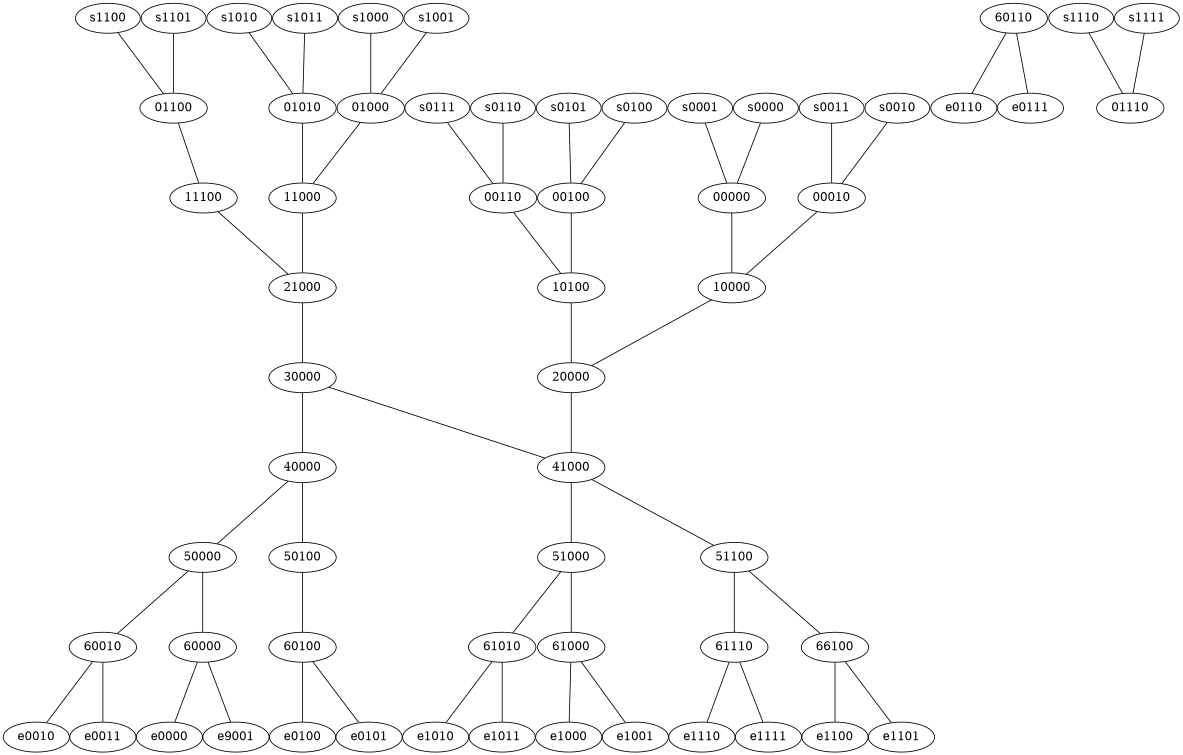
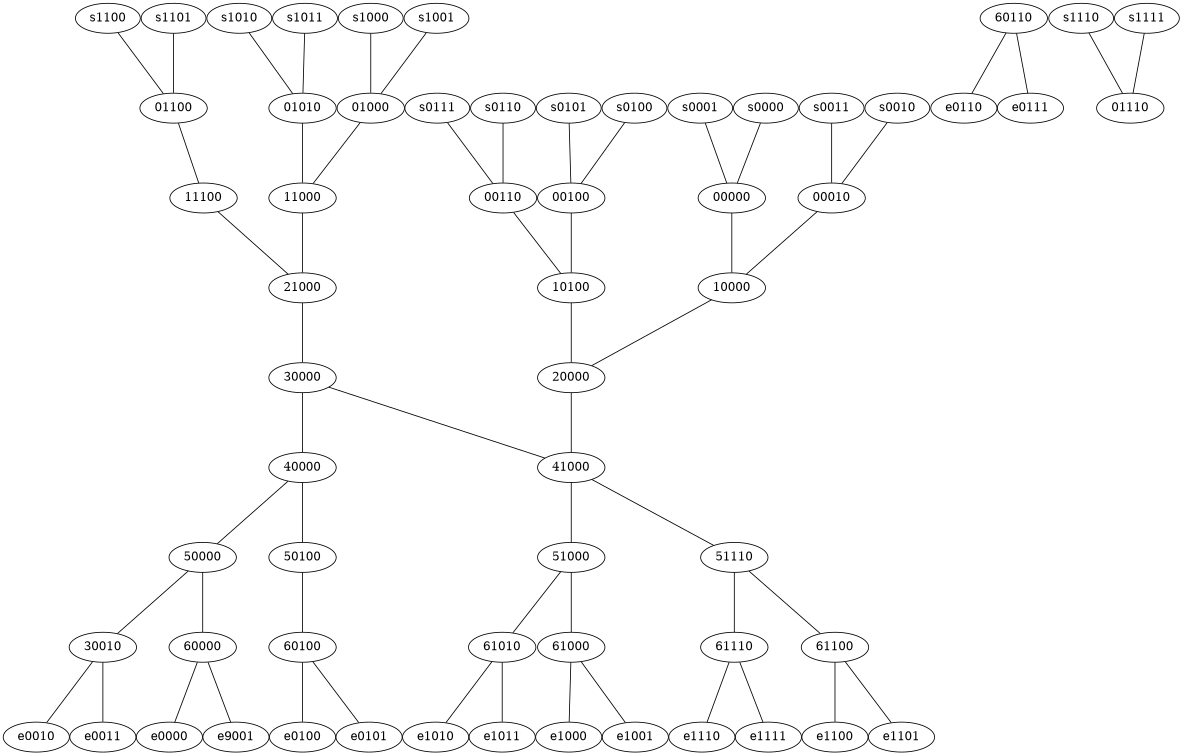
node "51100": label "51100" -> "51110"
node "60010": label "60010" -> "30010"
node "66100": label "66100" -> "61100"
